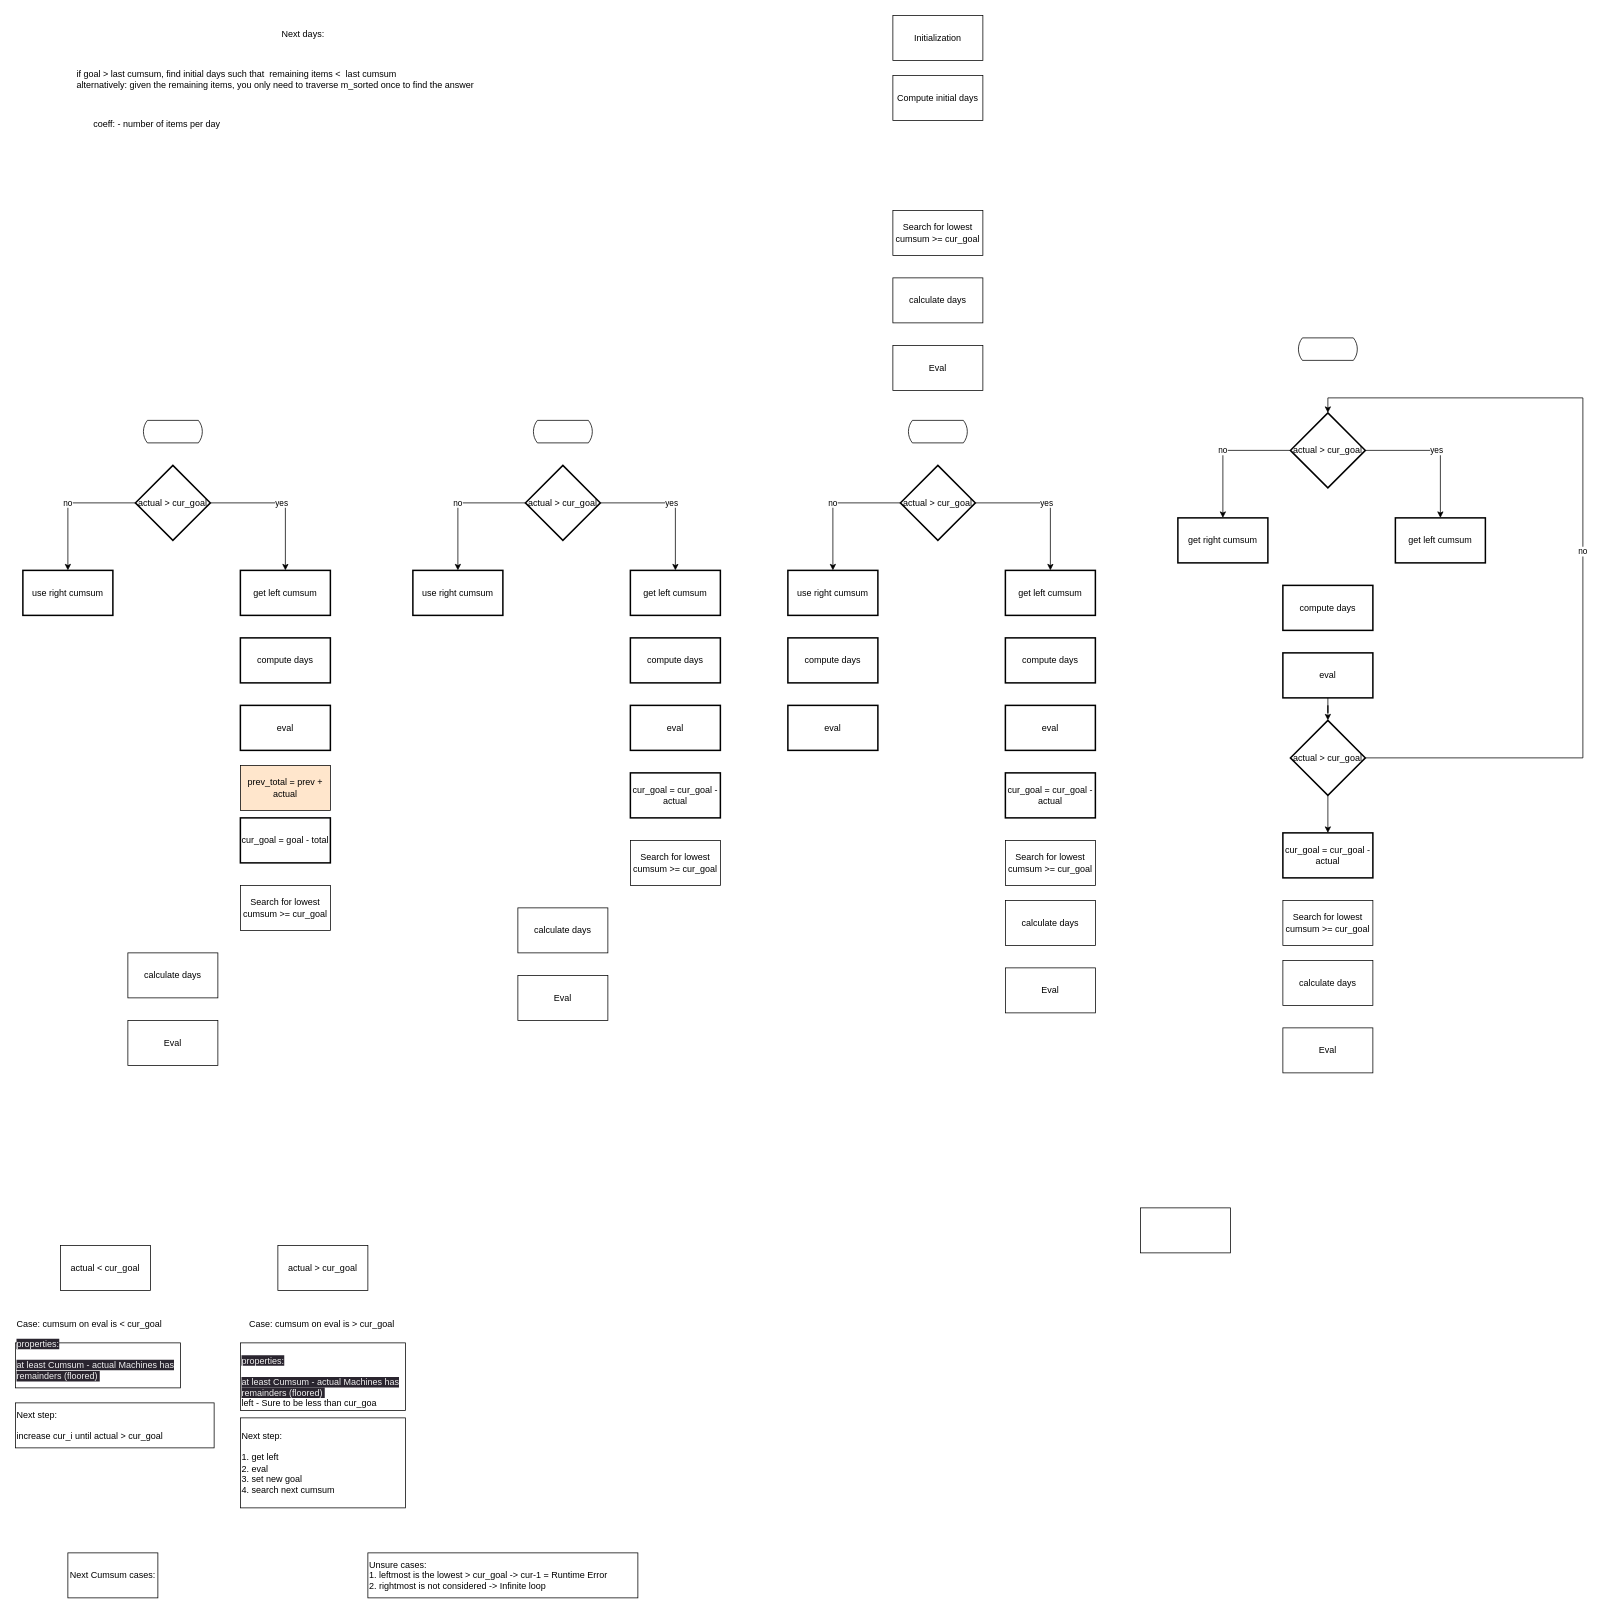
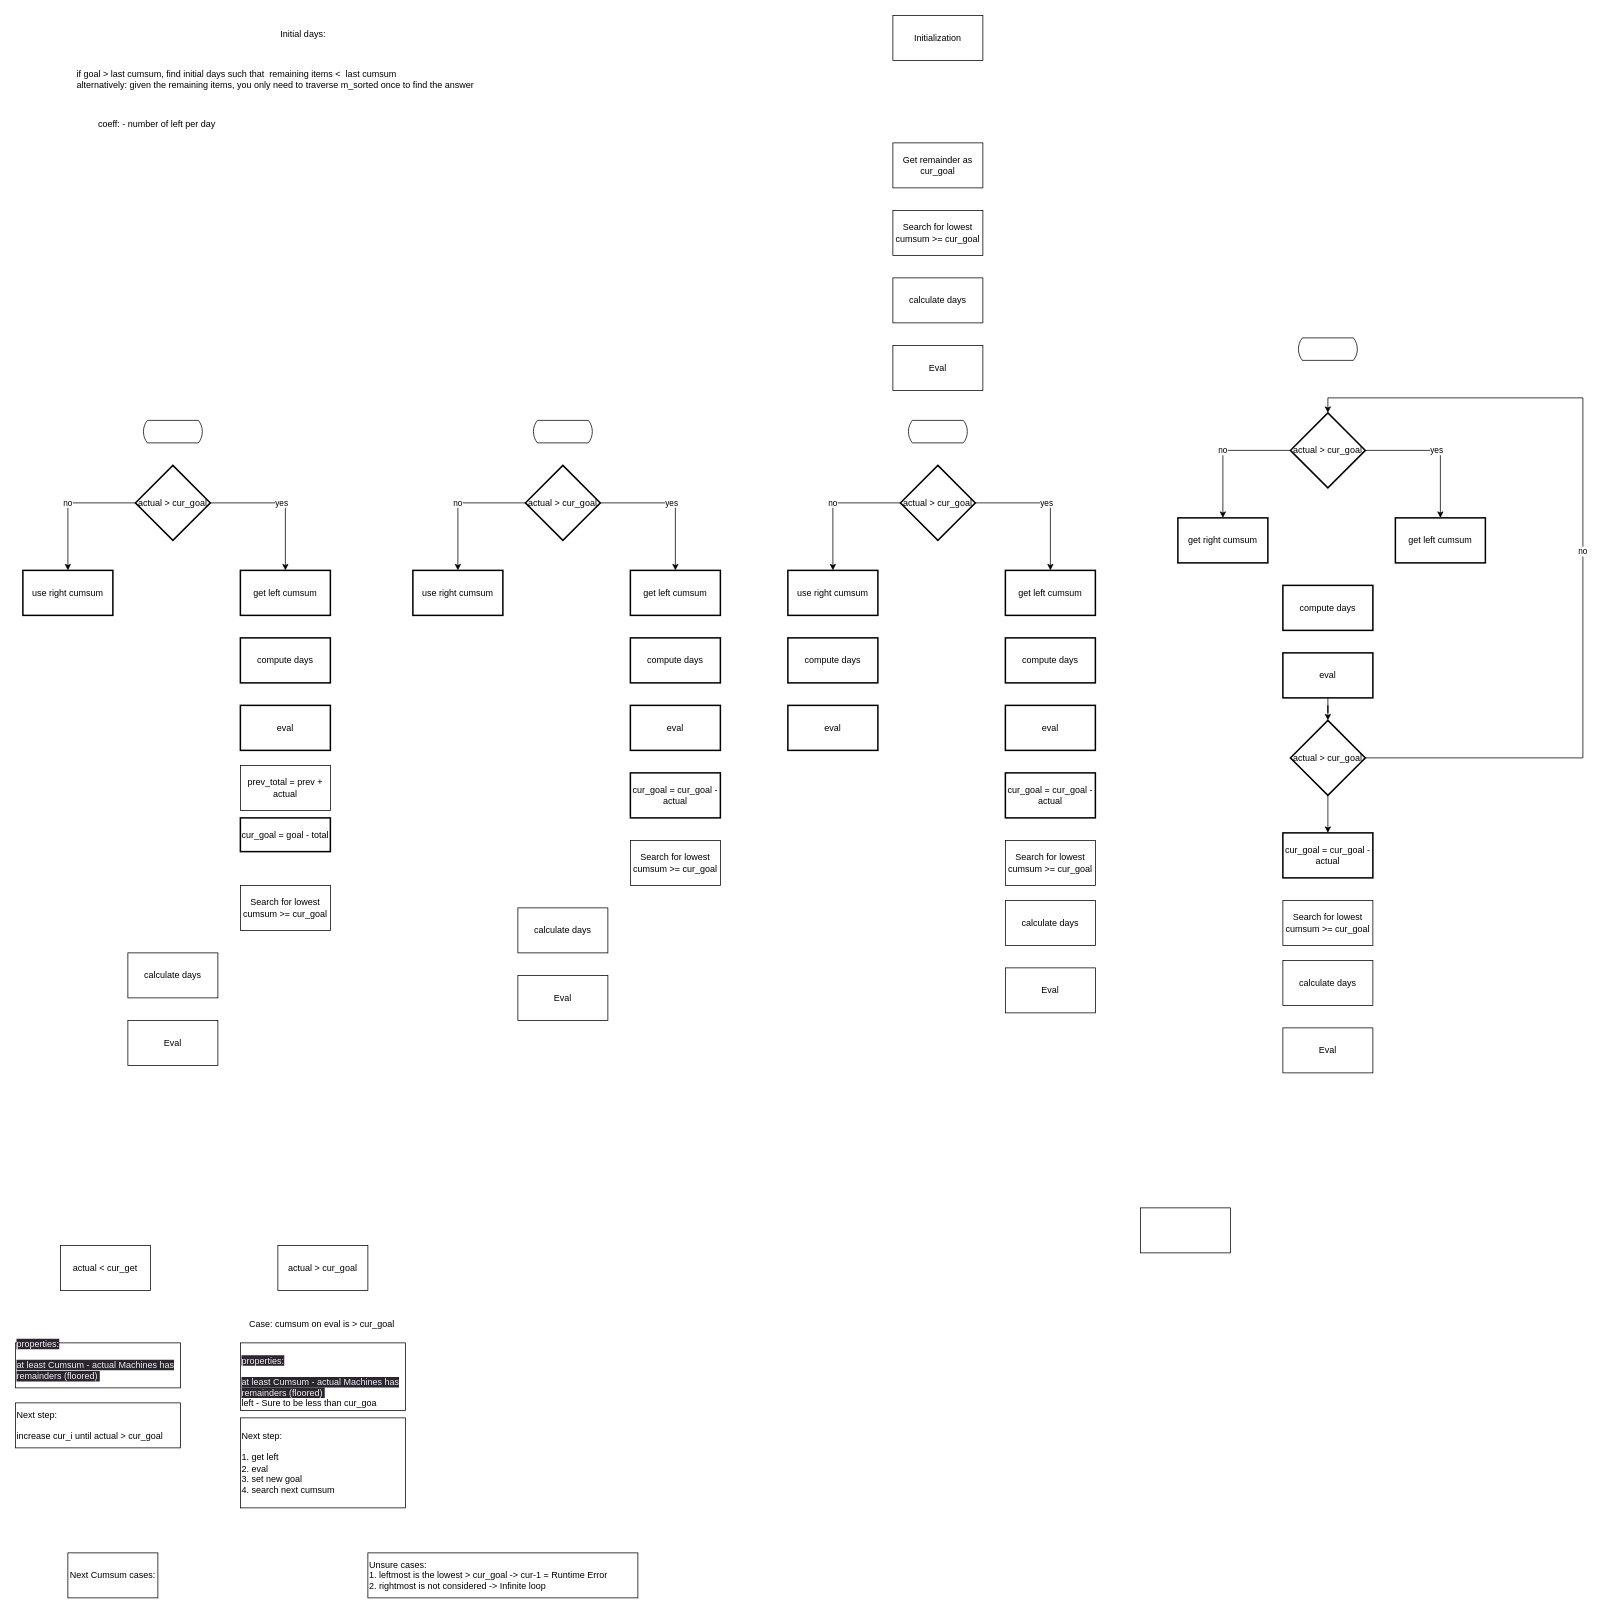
node "Next days:": label "Next days:" -> "Initial days:"
node "Compute initial days": removed
node "coeff: - number of items per day": label "coeff: - number of items per day" -> "coeff: - number of left per day"
node "Get remainder as cur_goal": added
node "prev_total = prev + actual": fillcolor #ffe6cc -> #ffffff
node "cur_goal = goal - total": size 90x45 -> 90x34
node "actual < cur_goal": label "actual < cur_goal" -> "actual < cur_get"
node "Case: cumsum on eval is < cur_goal": removed
node "Next step: increase cur_i until actual > cur_goal": size 199x45 -> 165x45
